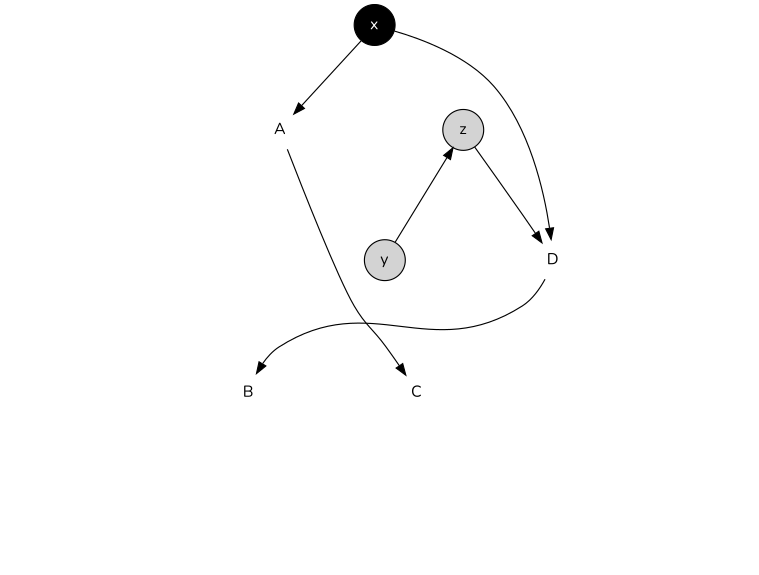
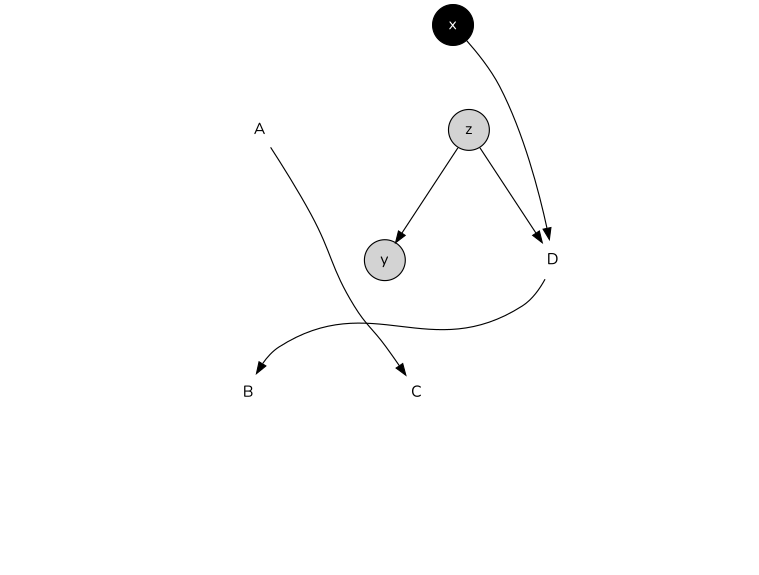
edge "x" -> "A": removed
edge "y" -> "z": reversed
